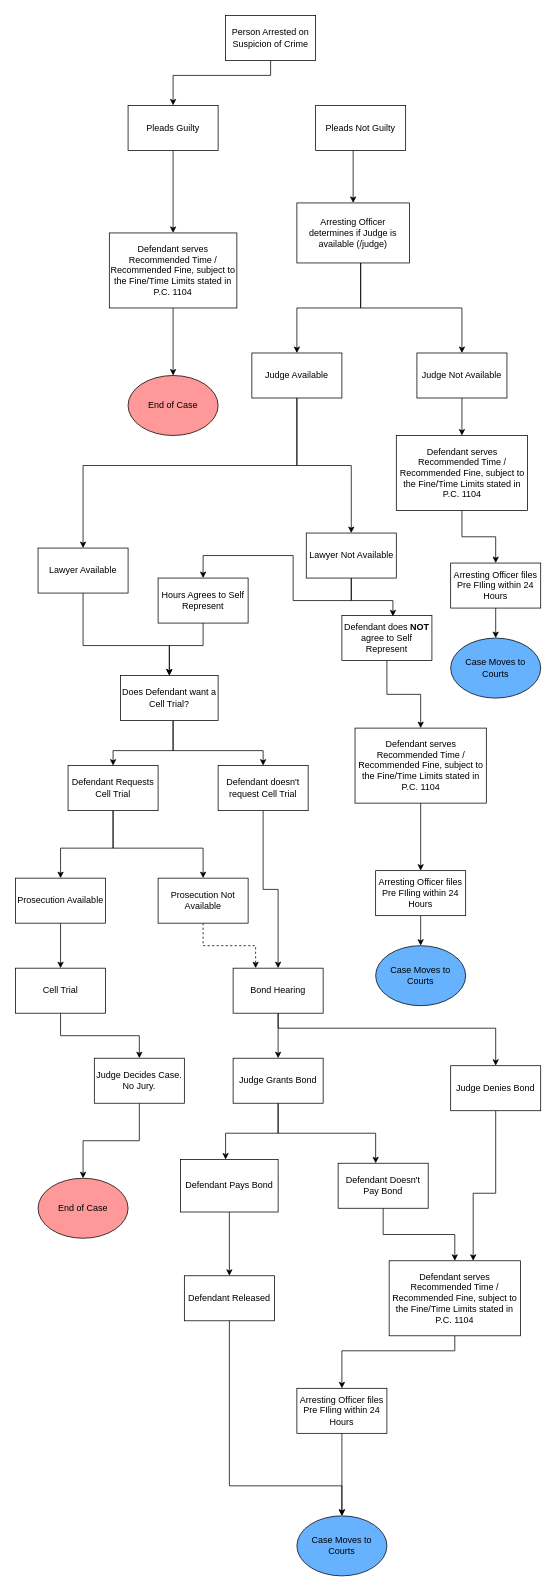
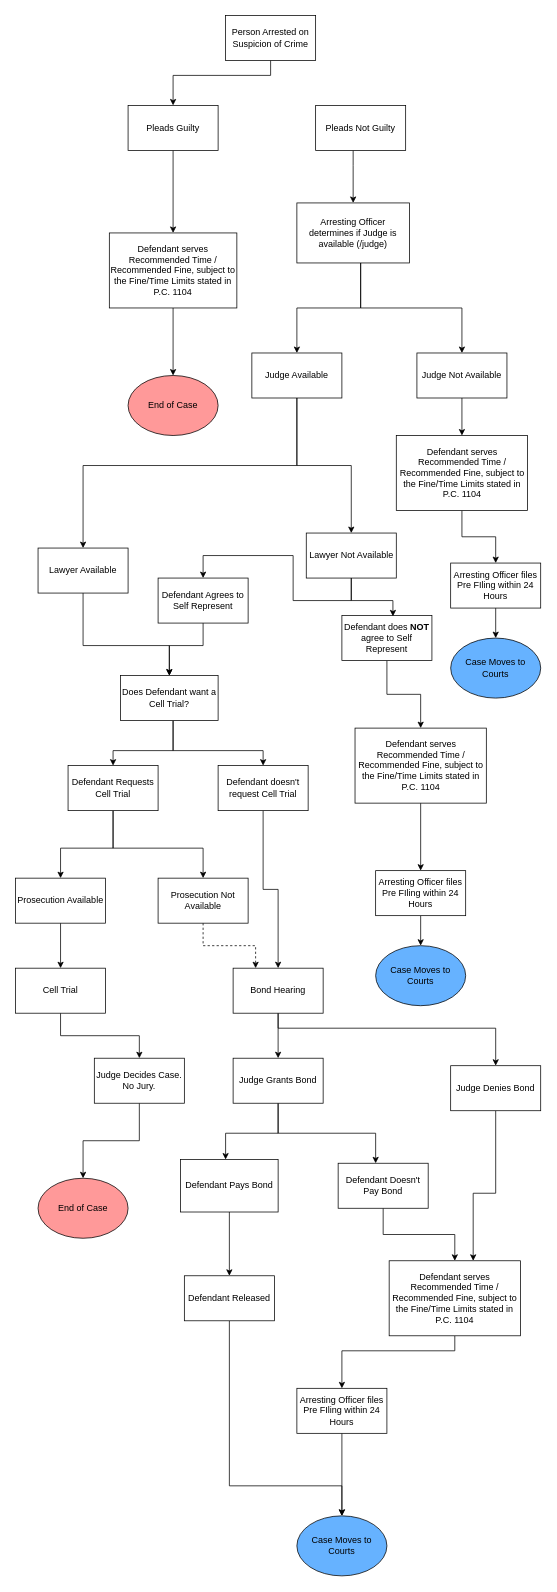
node "Hours Agrees to Self Represent": label "Hours Agrees to Self Represent" -> "Defendant Agrees to Self Represent"
